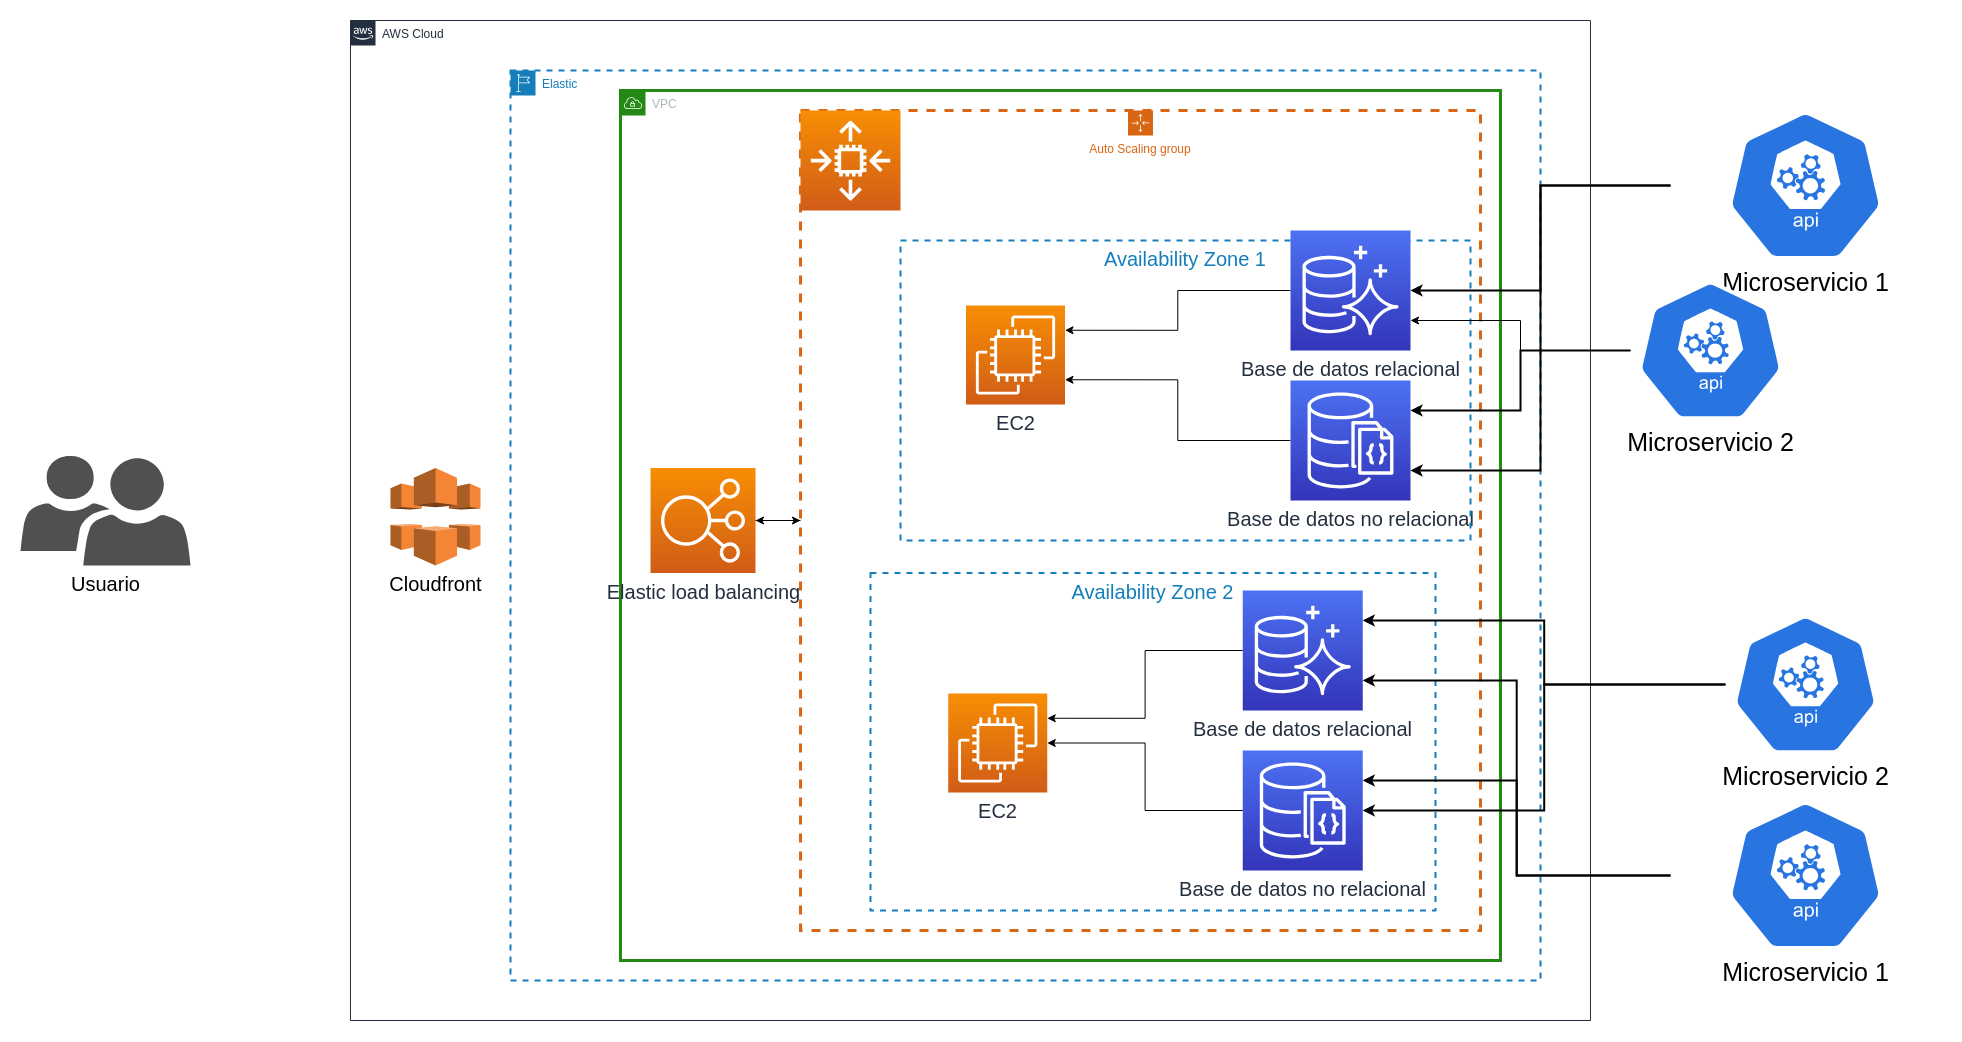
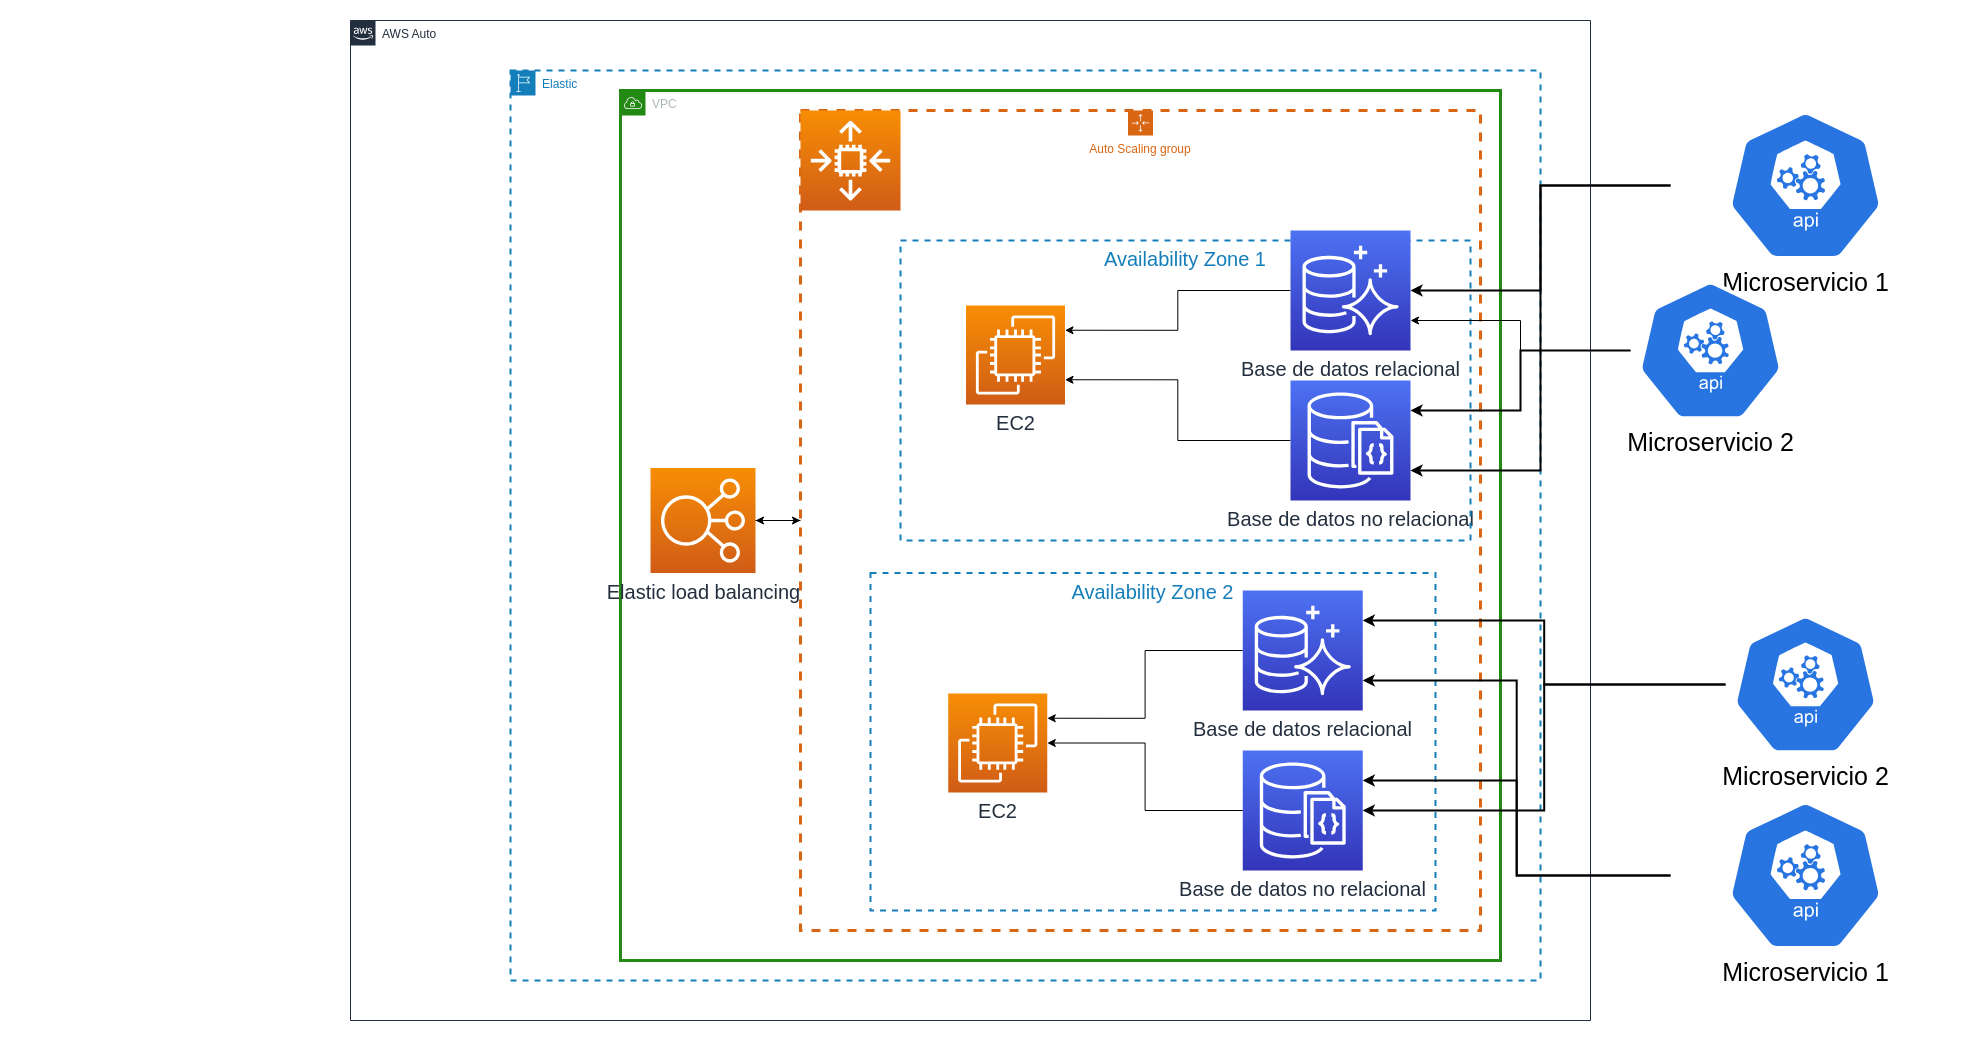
node "AWS Cloud": label "AWS Cloud" -> "AWS Auto"
node "Usuario": removed
node "Cloudfront": removed
